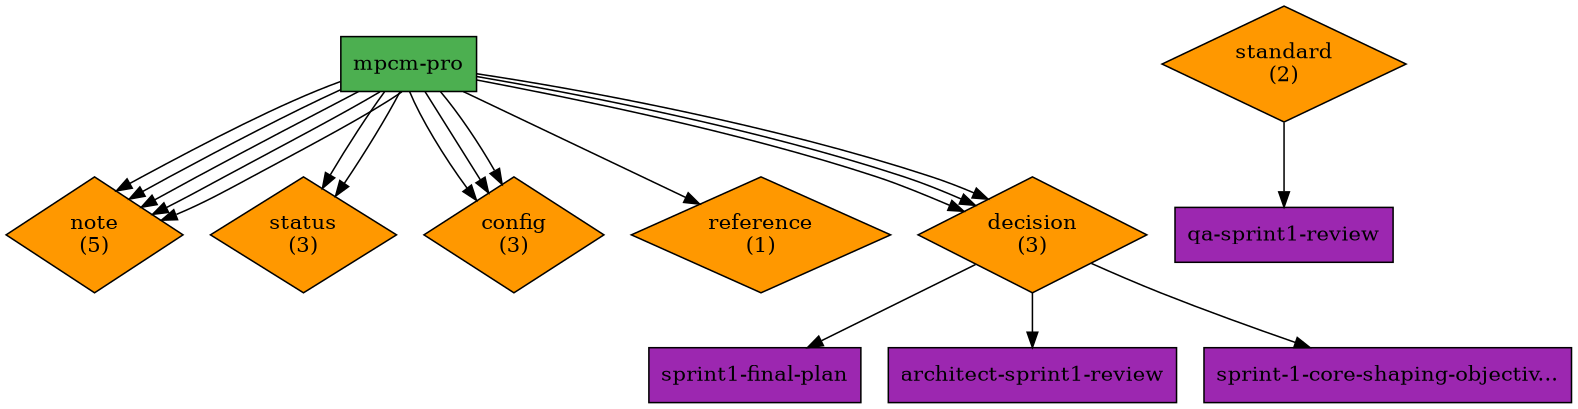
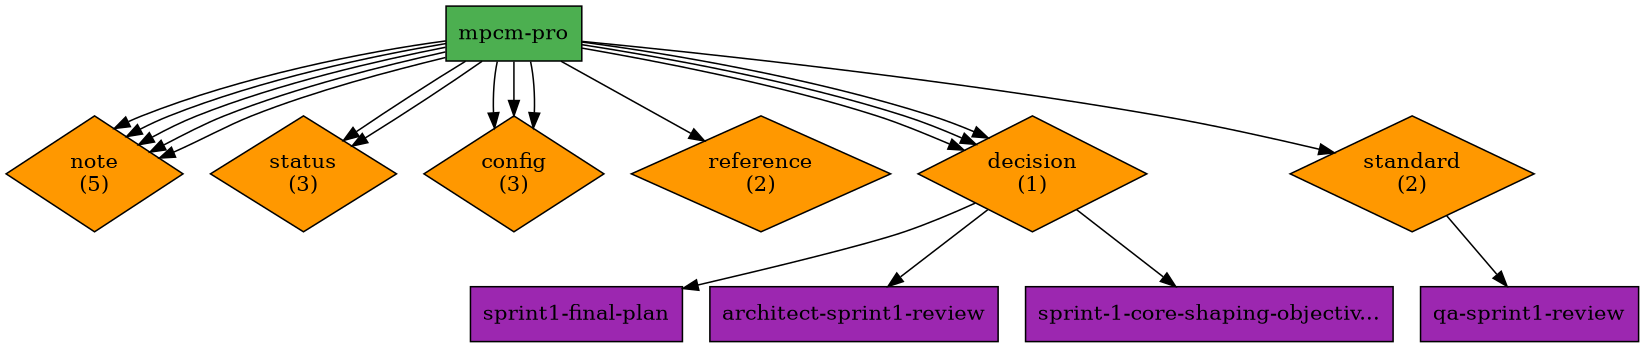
edge "mpcm-pro" -> "standard (2)": added
node "reference (1)": label "reference (1)" -> "reference (2)"
node "decision (3)": label "decision (3)" -> "decision (1)"
